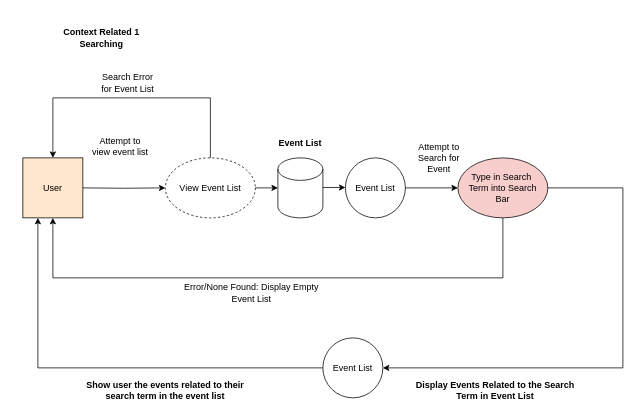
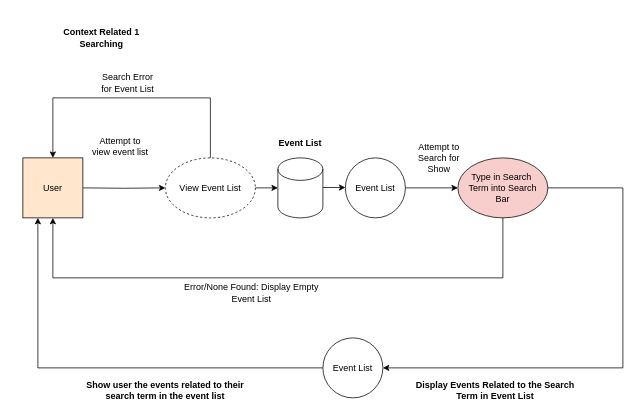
node "Attempt to Search for Event": label "Attempt to Search for Event" -> "Attempt to Search for Show"
